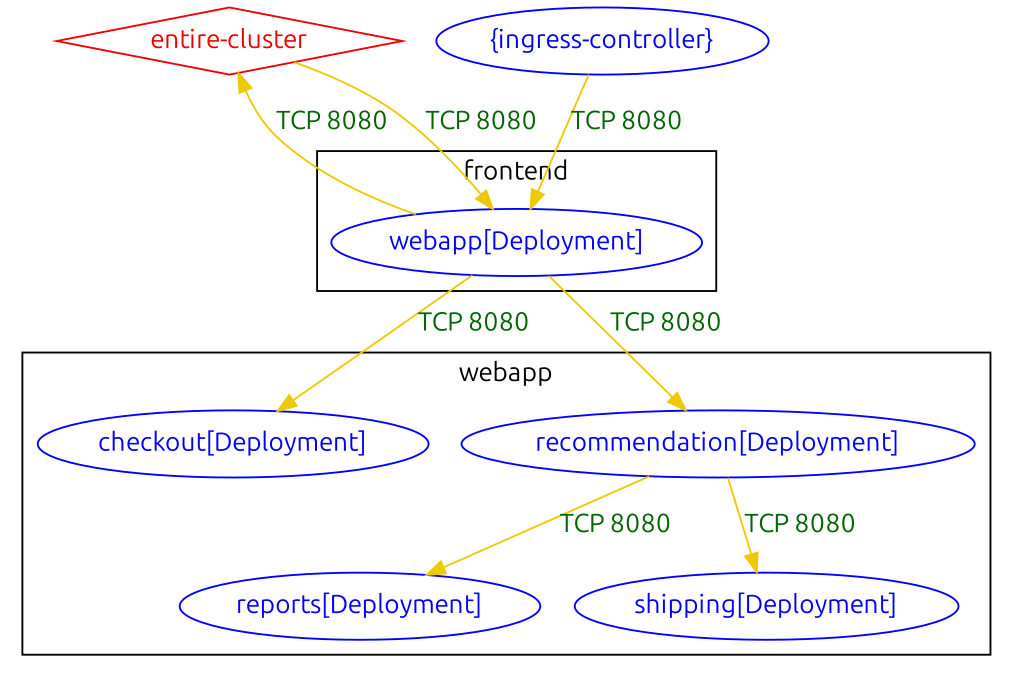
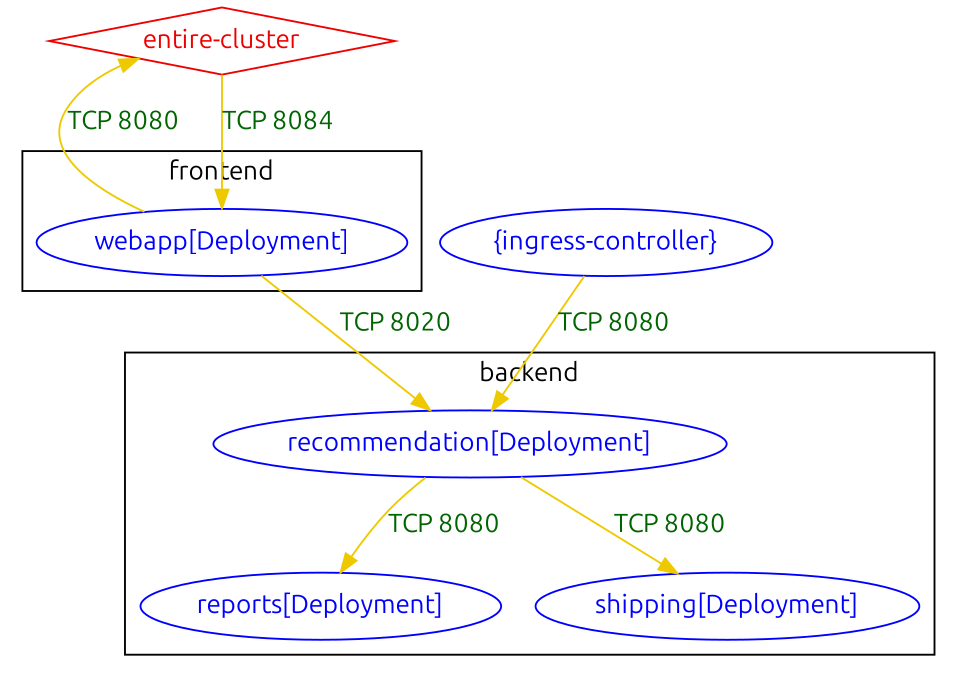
edge "entire-cluster" -> "webapp[Deployment]": label "TCP 8080" -> "TCP 8084"
edge "{ingress-controller}" -> "webapp[Deployment]": now "{ingress-controller}" -> "recommendation[Deployment]"
edge "webapp[Deployment]" -> "recommendation[Deployment]": label "TCP 8080" -> "TCP 8020"
cluster "webapp": label "webapp" -> "backend"
node "checkout[Deployment]": removed
